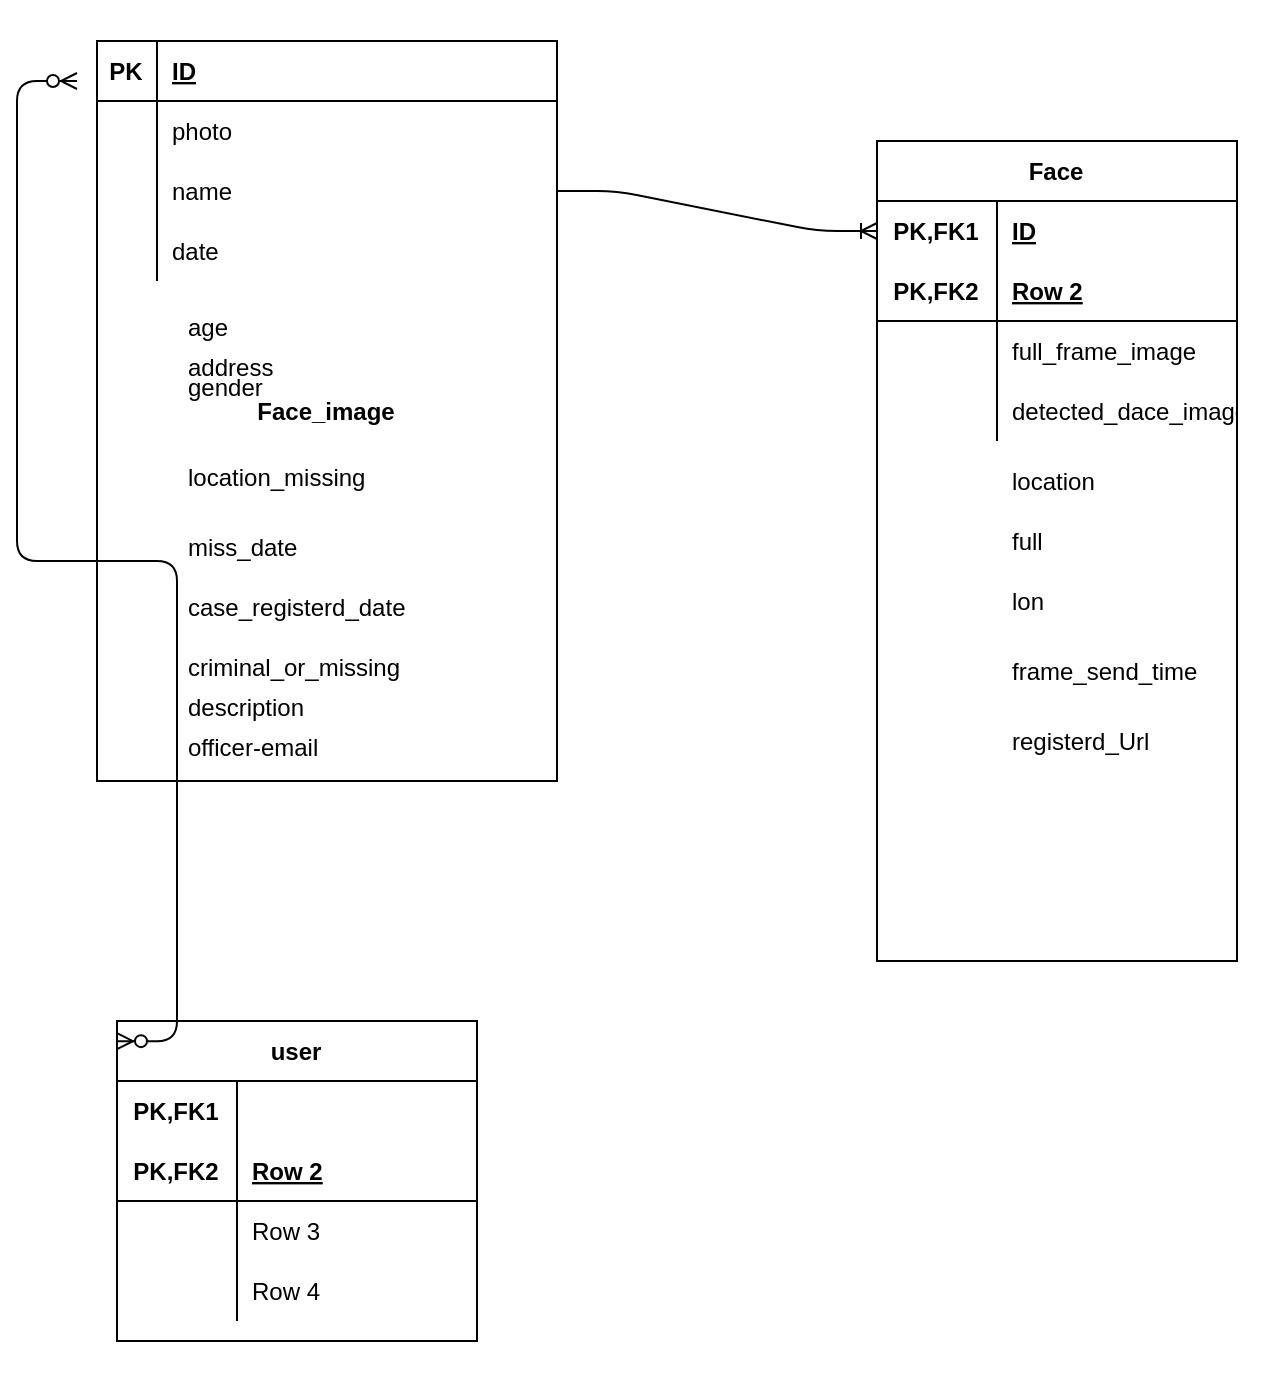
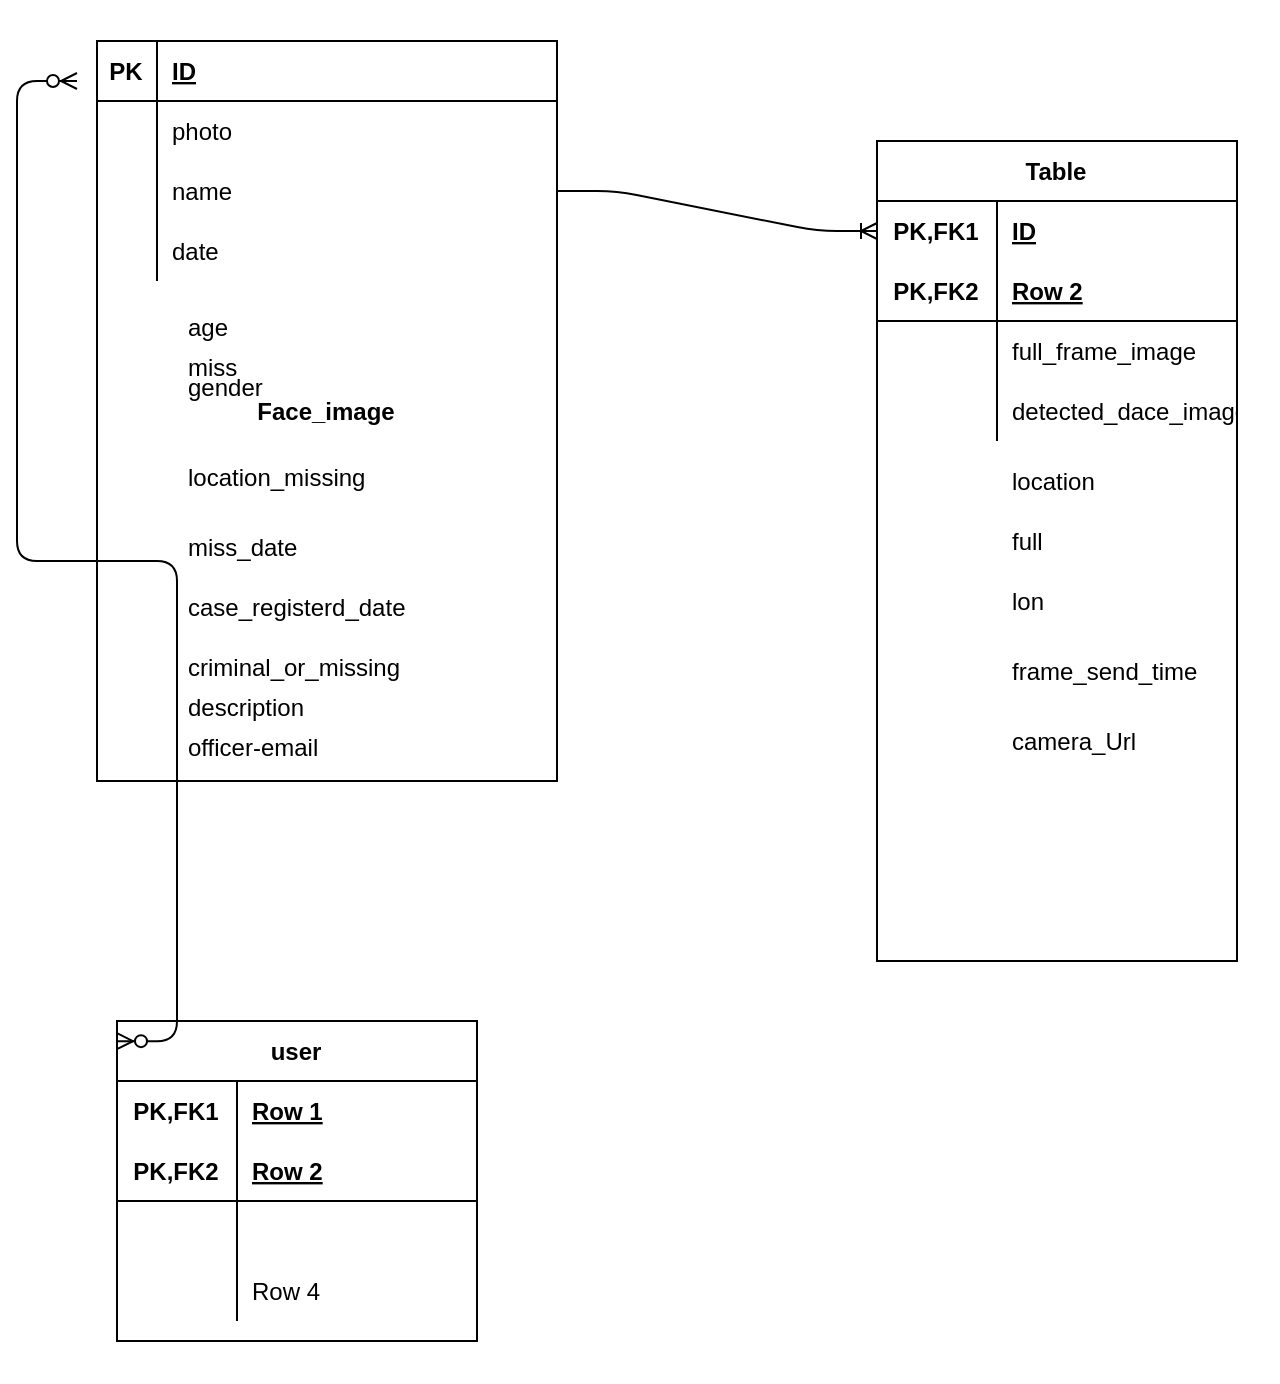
node "Face": label "Face" -> "Table"
node "address": label "address" -> "miss"
node "registerd_Url": label "registerd_Url" -> "camera_Url"
node "Row 1": added
node "Row 3": removed
